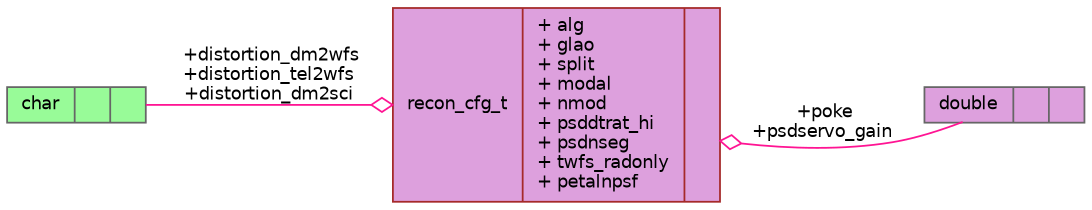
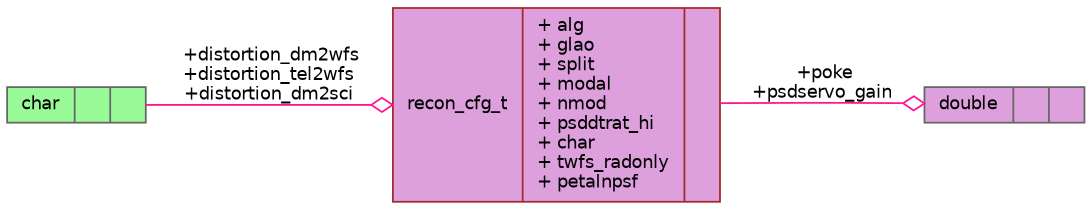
node "recon_cfg_t": text "+ psdnseg" -> "+ char"
edge "double" -> "recon_cfg_t": reversed
